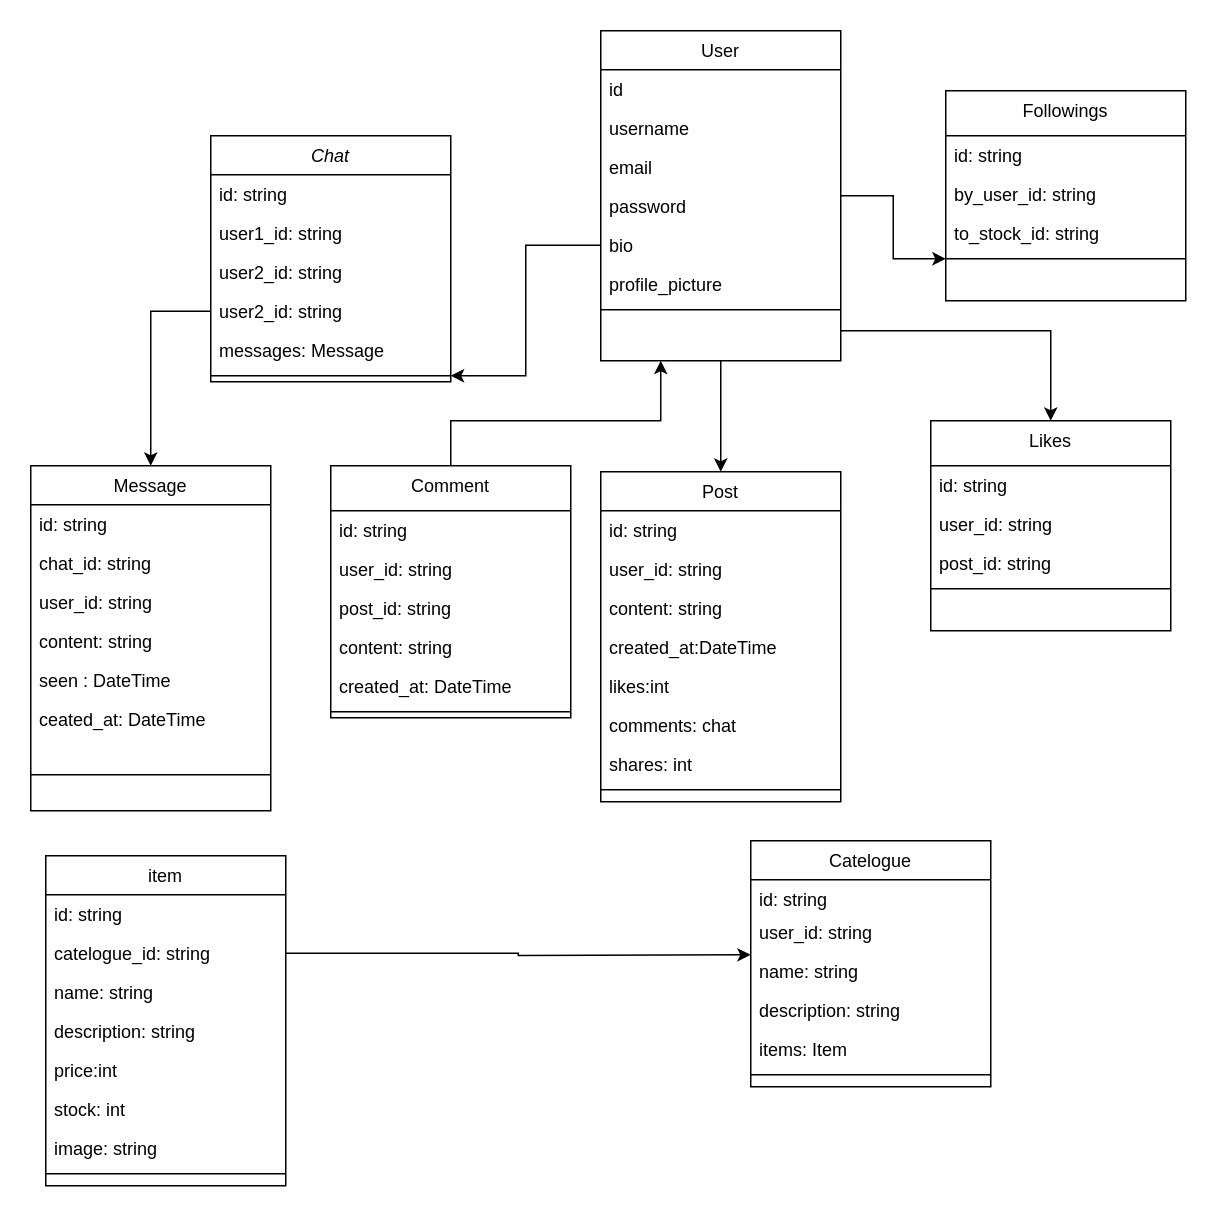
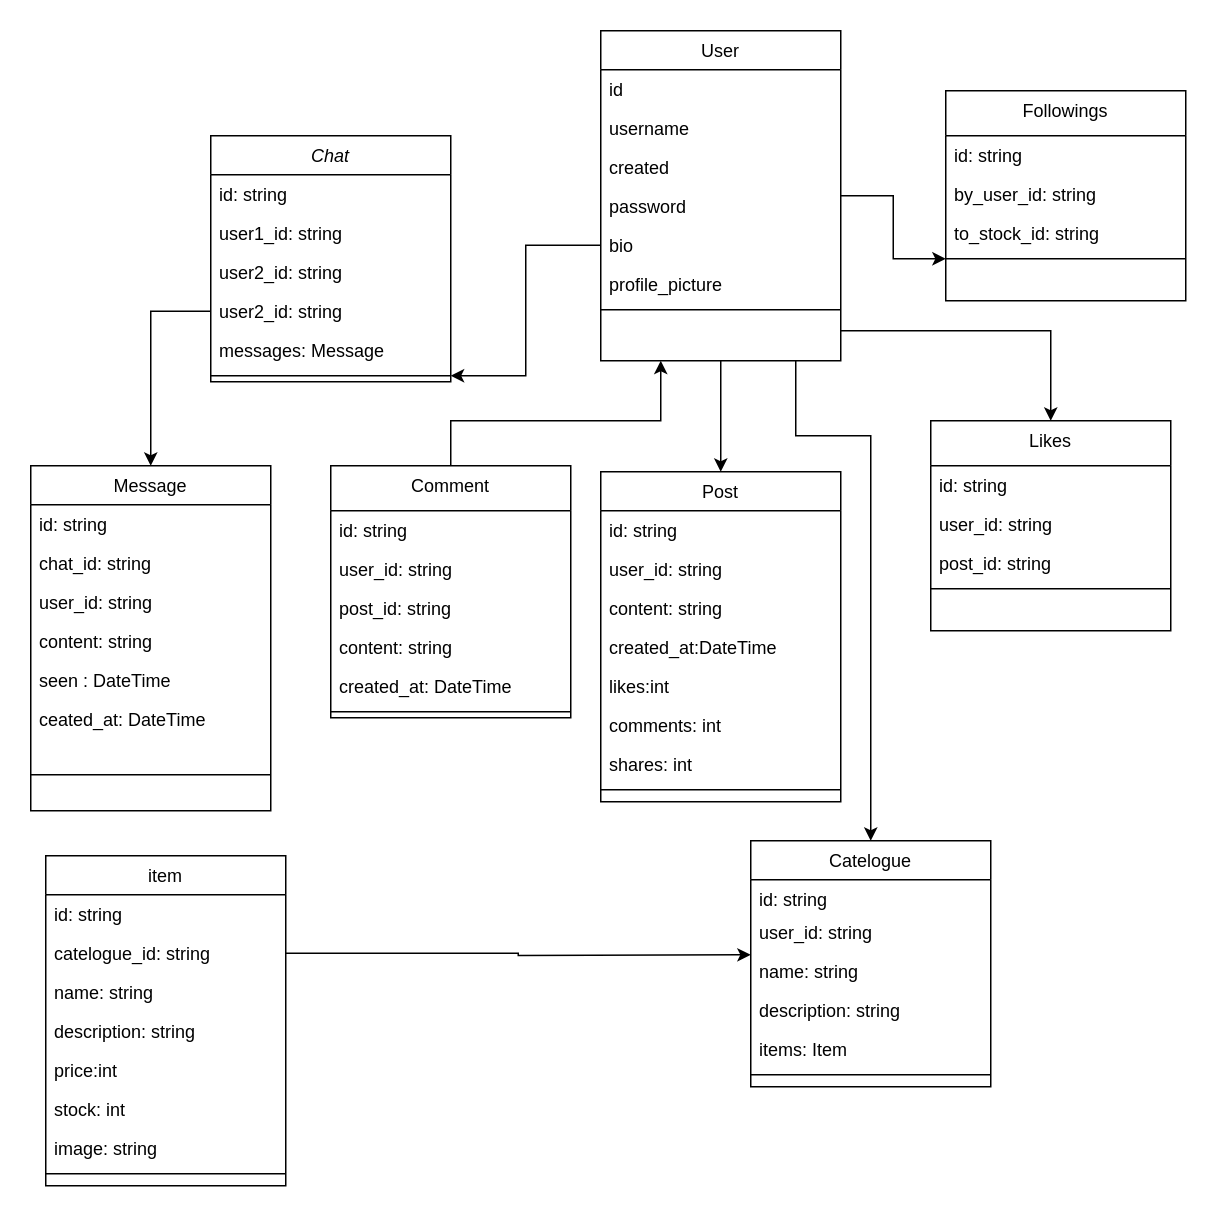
node "email": label "email" -> "created"
edge "User" -> "Catelogue": added
node "comments: chat": label "comments: chat" -> "comments: int"
